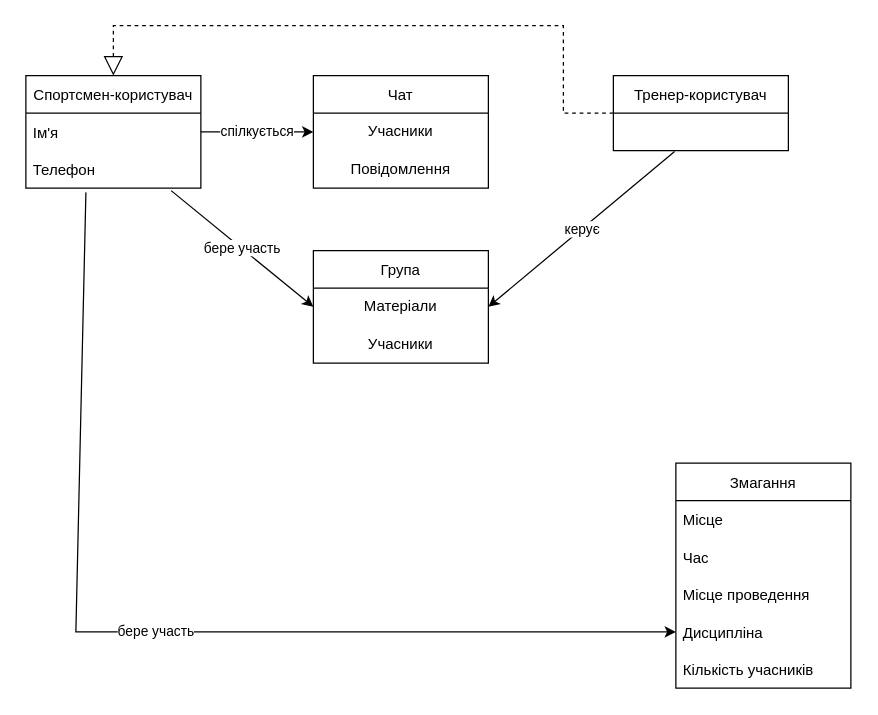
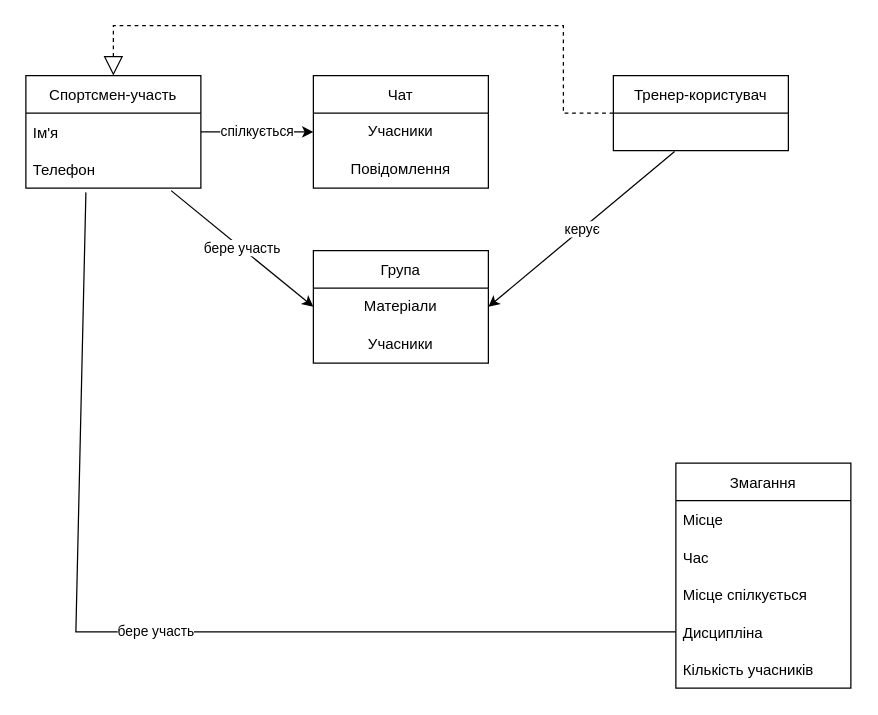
node "Спортсмен-користувач": label "Спортсмен-користувач" -> "Спортсмен-участь"
node "Місце проведення": label "Місце проведення" -> "Місце спілкується"
edge "Телефон" -> "Дисципліна": arrowhead classic -> none
